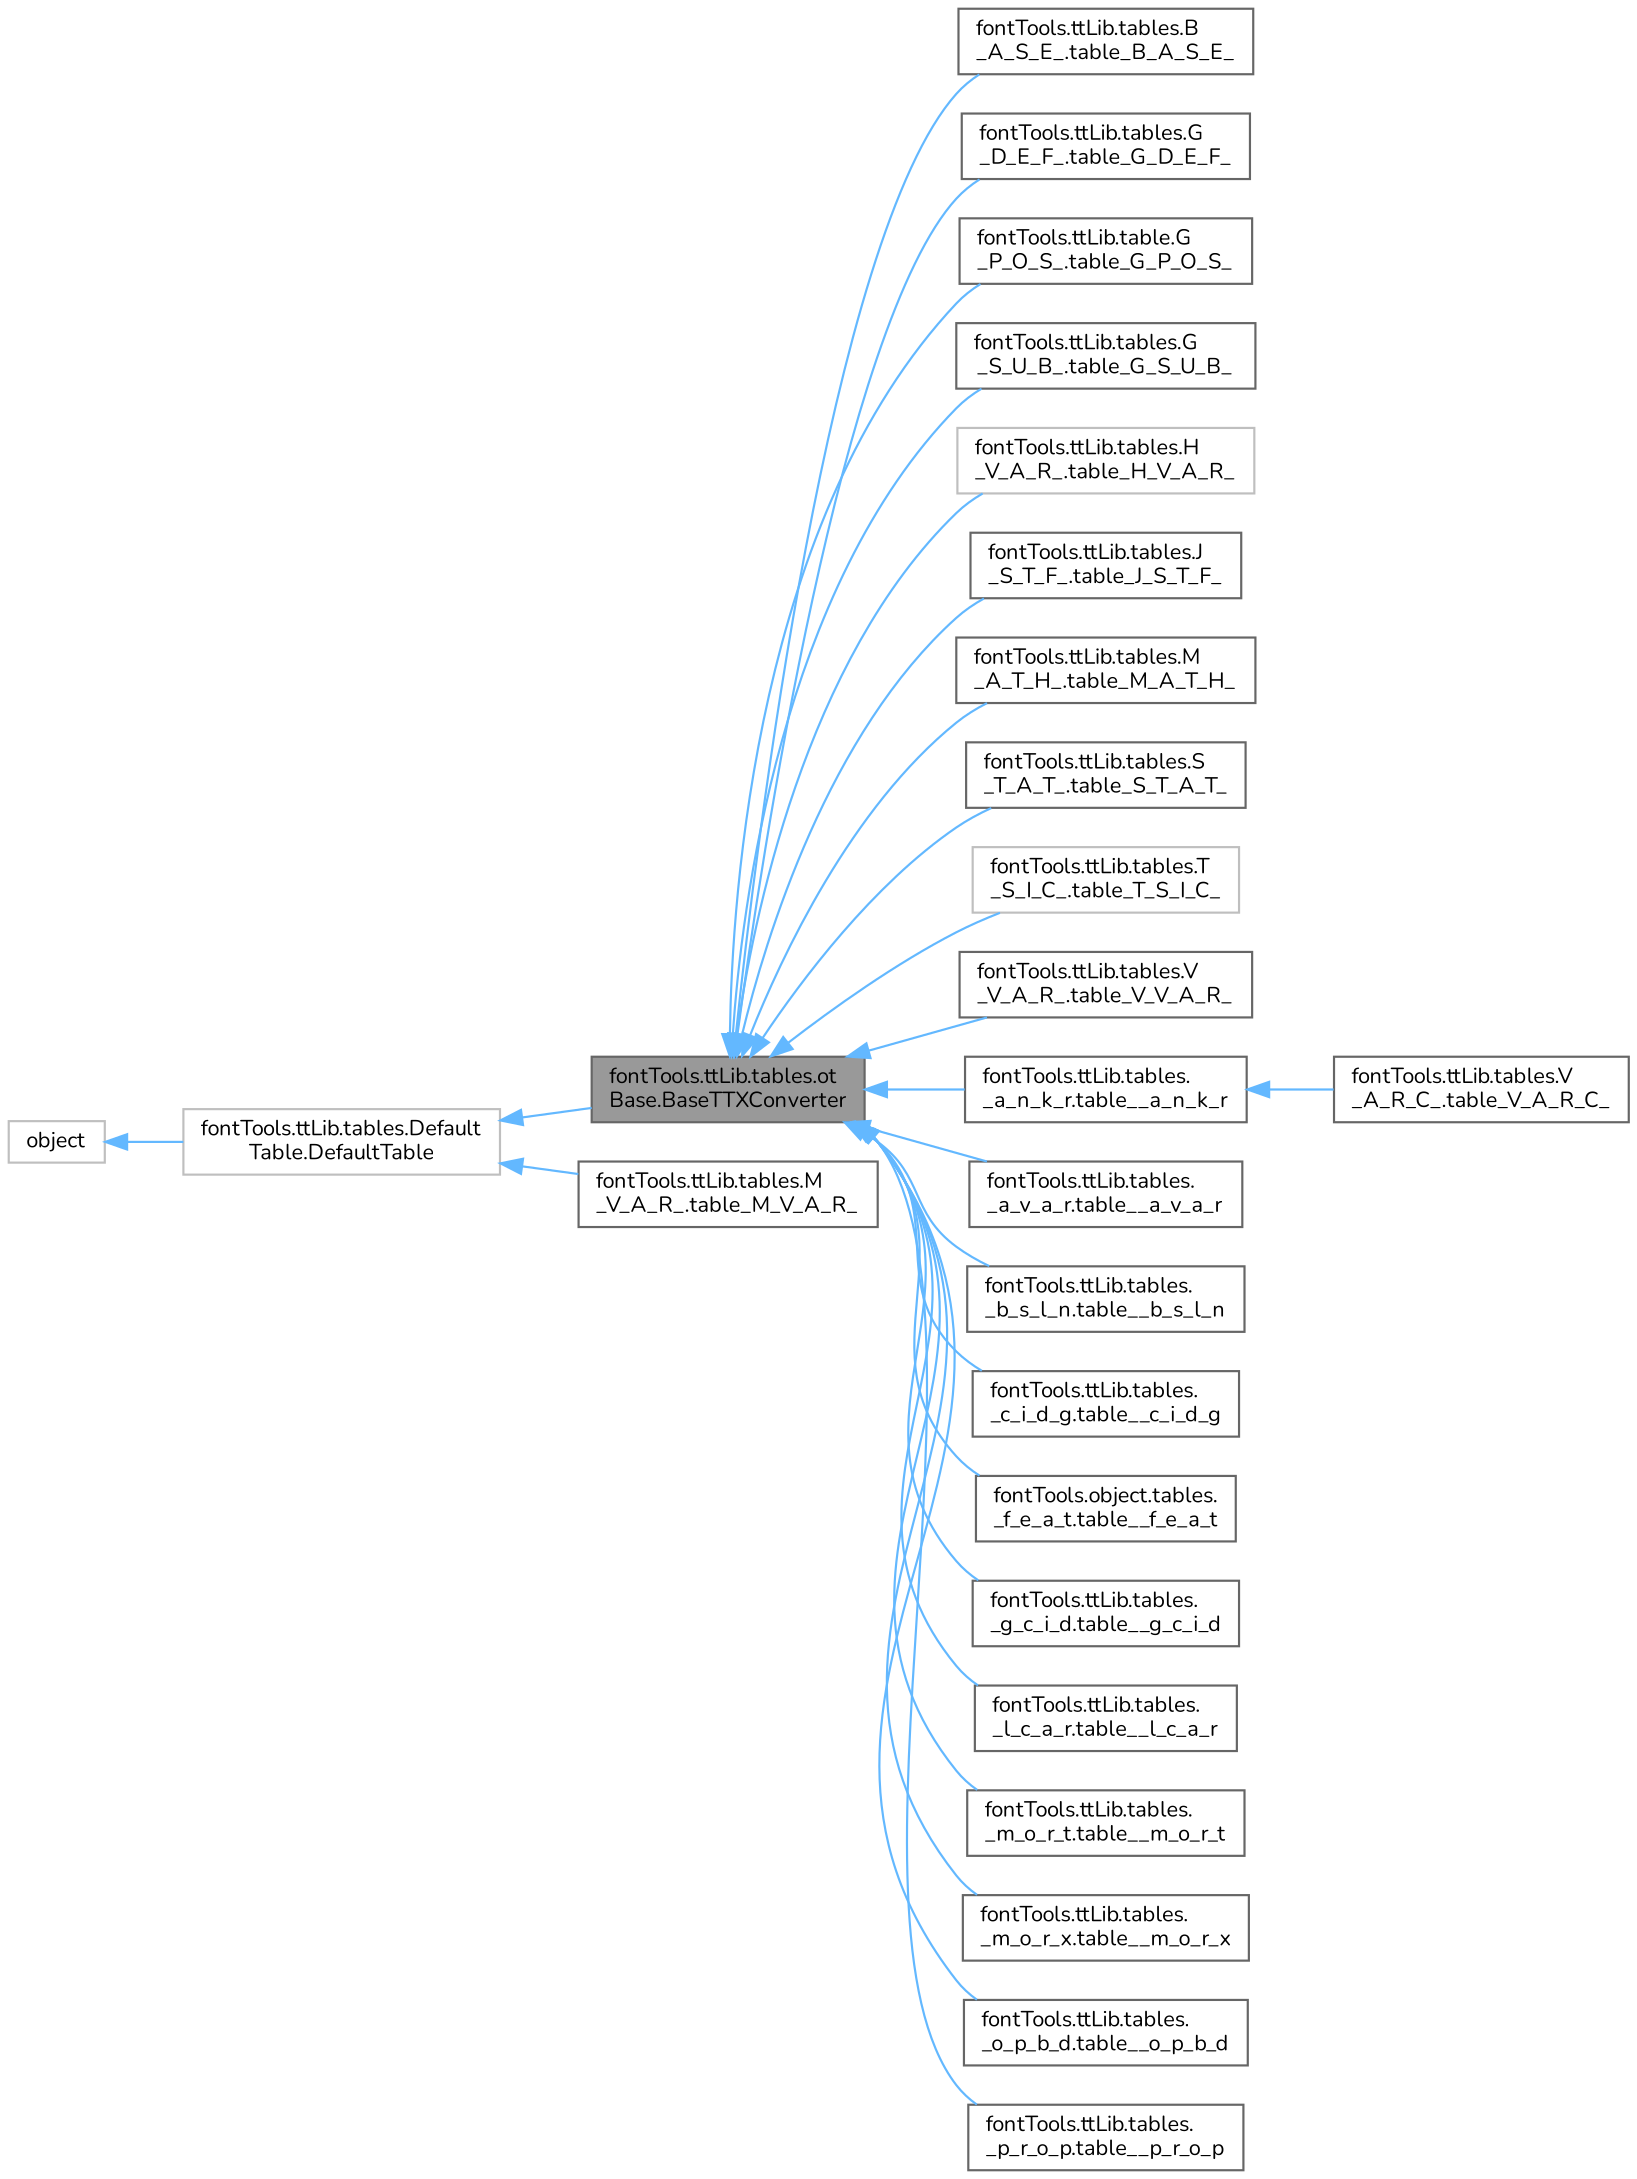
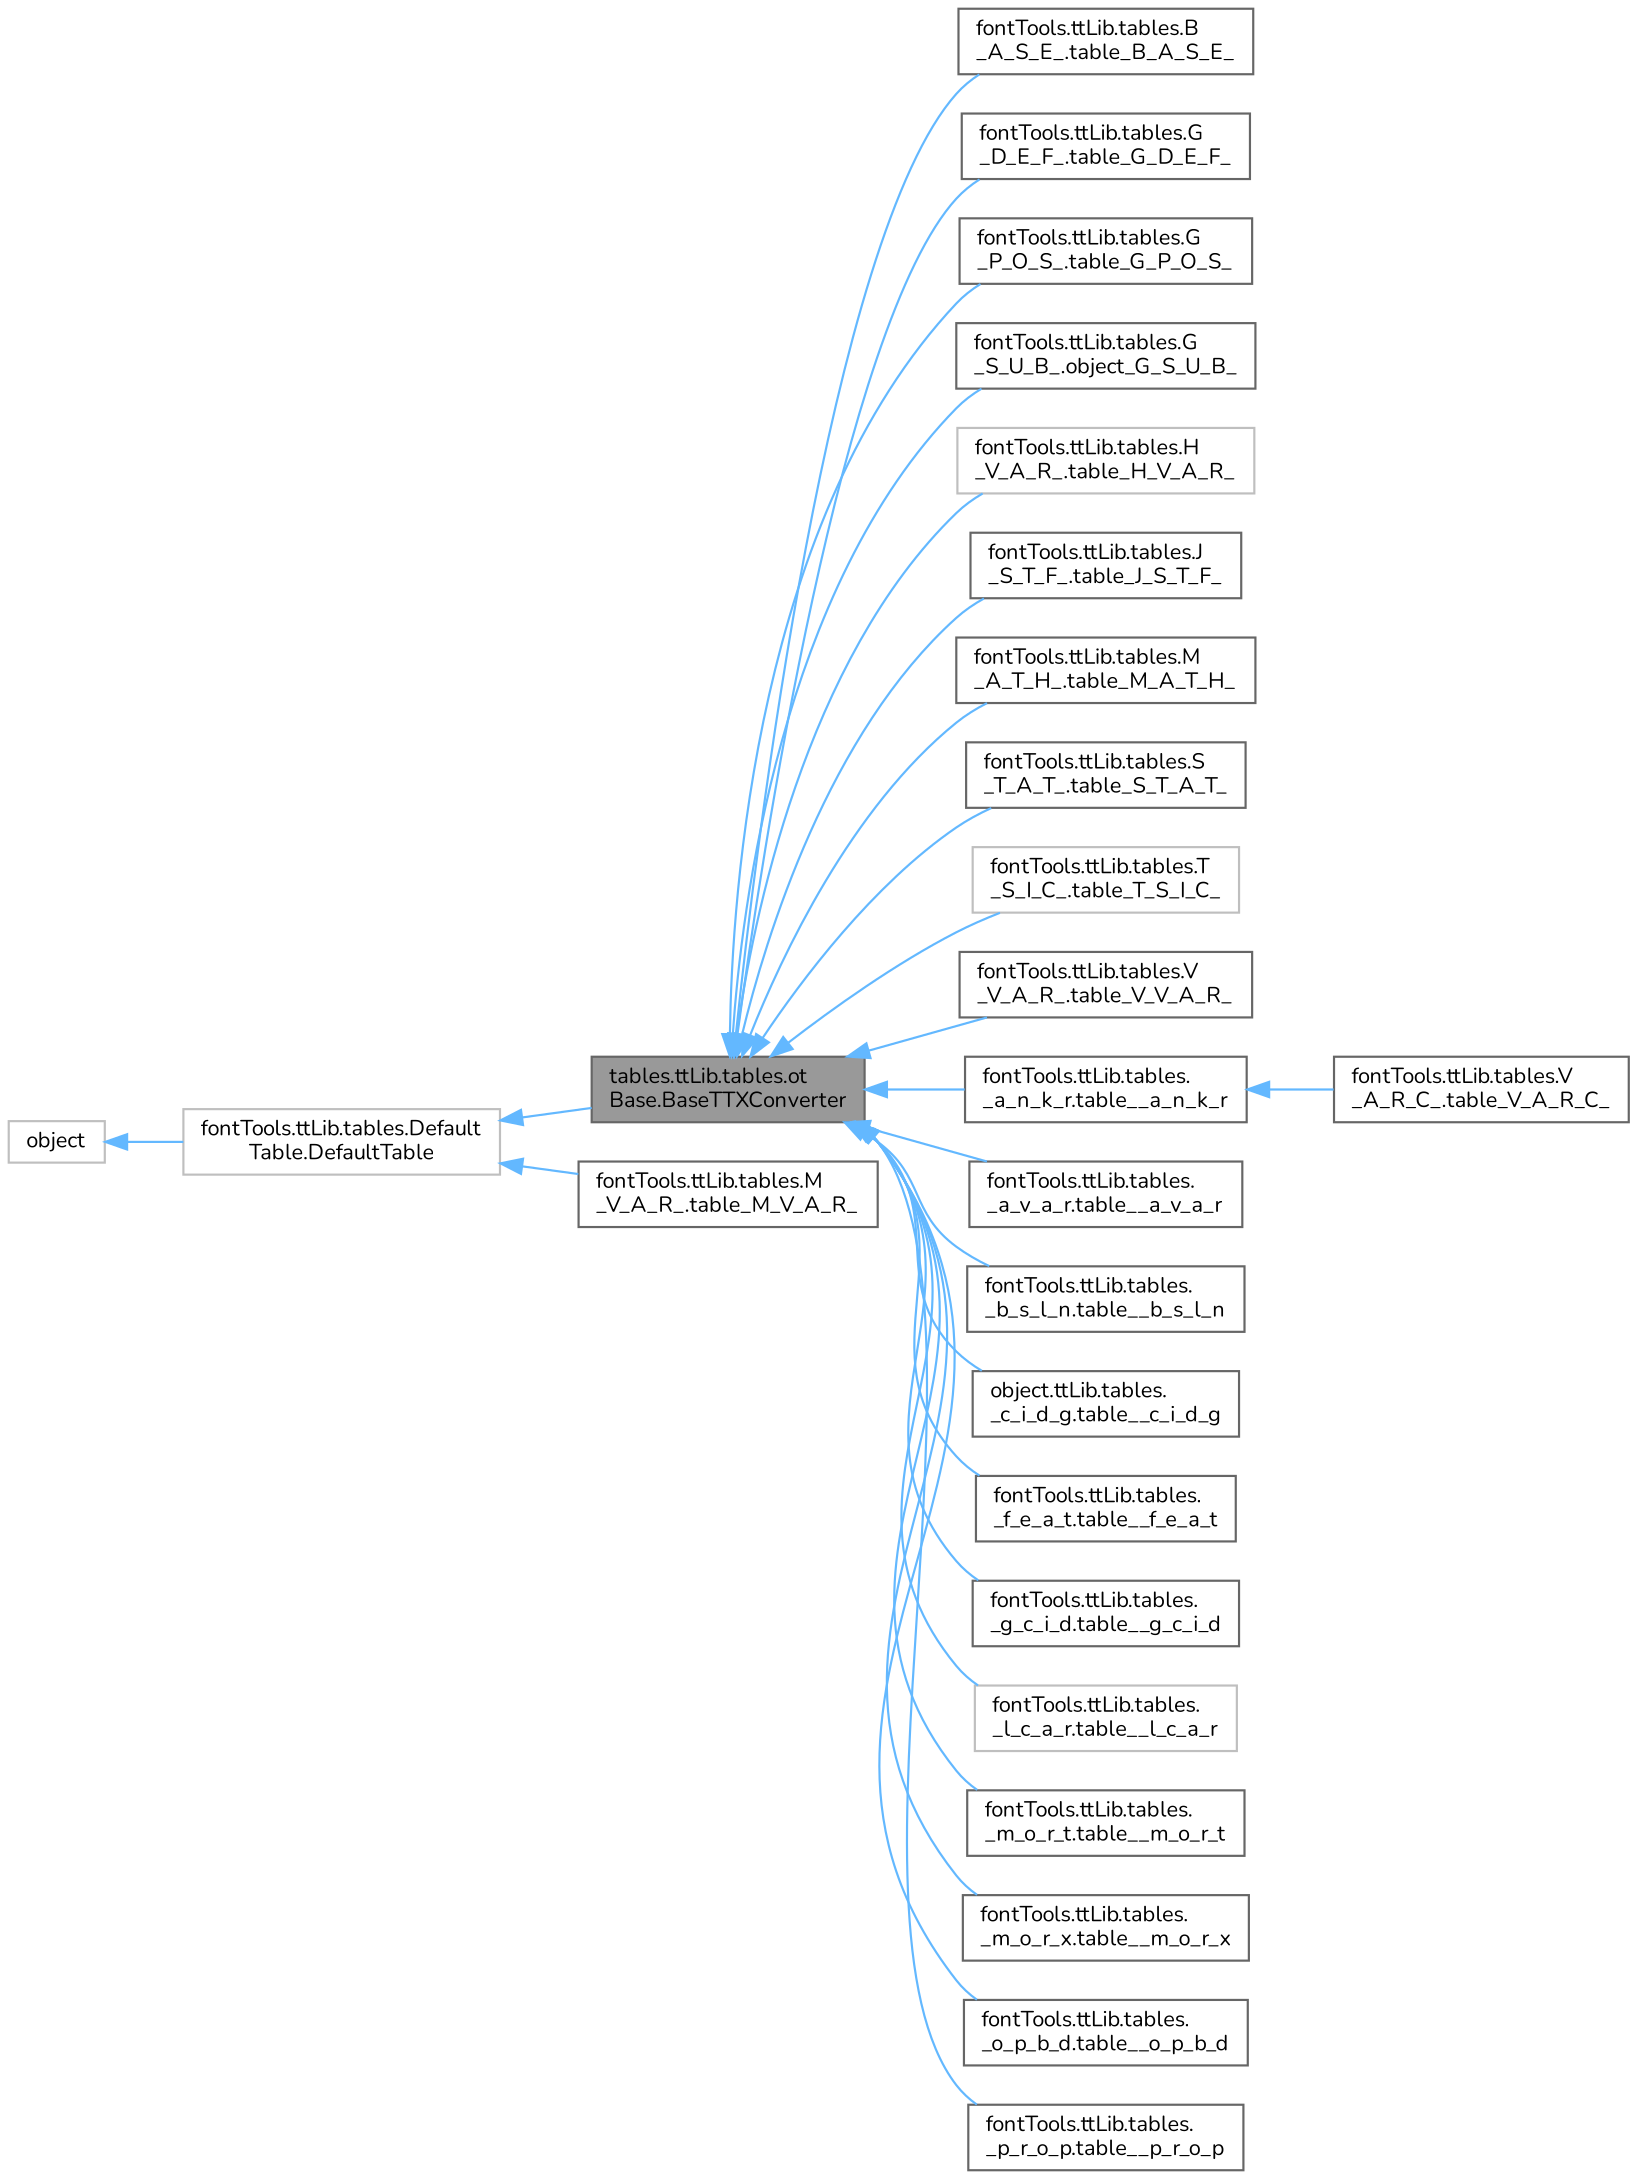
node "fontTools.ttLib.table.G _P_O_S_.table_G_P_O_S_": label "fontTools.ttLib.table.G _P_O_S_.table_G_P_O_S_" -> "fontTools.ttLib.tables.G _P_O_S_.table_G_P_O_S_"
node "fontTools.ttLib.tables.G _S_U_B_.table_G_S_U_B_": label "fontTools.ttLib.tables.G _S_U_B_.table_G_S_U_B_" -> "fontTools.ttLib.tables.G _S_U_B_.object_G_S_U_B_"
node "fontTools.ttLib.tables.ot Base.BaseTTXConverter": label "fontTools.ttLib.tables.ot Base.BaseTTXConverter" -> "tables.ttLib.tables.ot Base.BaseTTXConverter"
node "fontTools.ttLib.tables. _c_i_d_g.table__c_i_d_g": label "fontTools.ttLib.tables. _c_i_d_g.table__c_i_d_g" -> "object.ttLib.tables. _c_i_d_g.table__c_i_d_g"
node "fontTools.object.tables. _f_e_a_t.table__f_e_a_t": label "fontTools.object.tables. _f_e_a_t.table__f_e_a_t" -> "fontTools.ttLib.tables. _f_e_a_t.table__f_e_a_t"
node "fontTools.ttLib.tables. _l_c_a_r.table__l_c_a_r": color gray40 -> grey75
